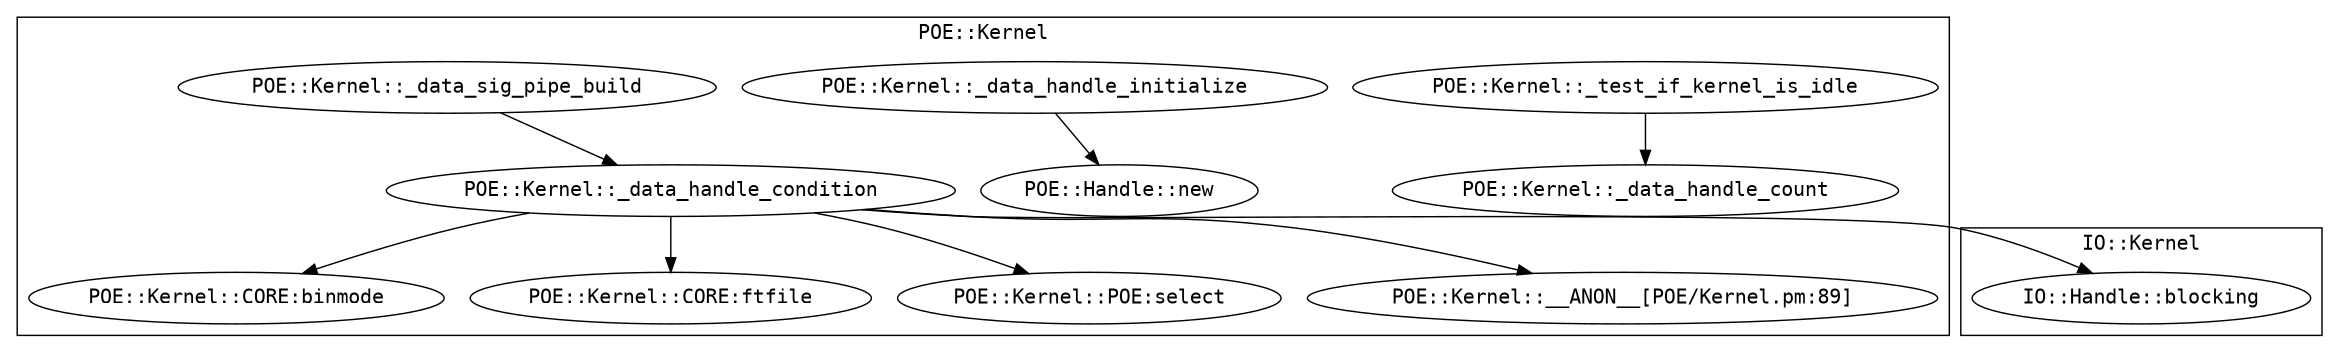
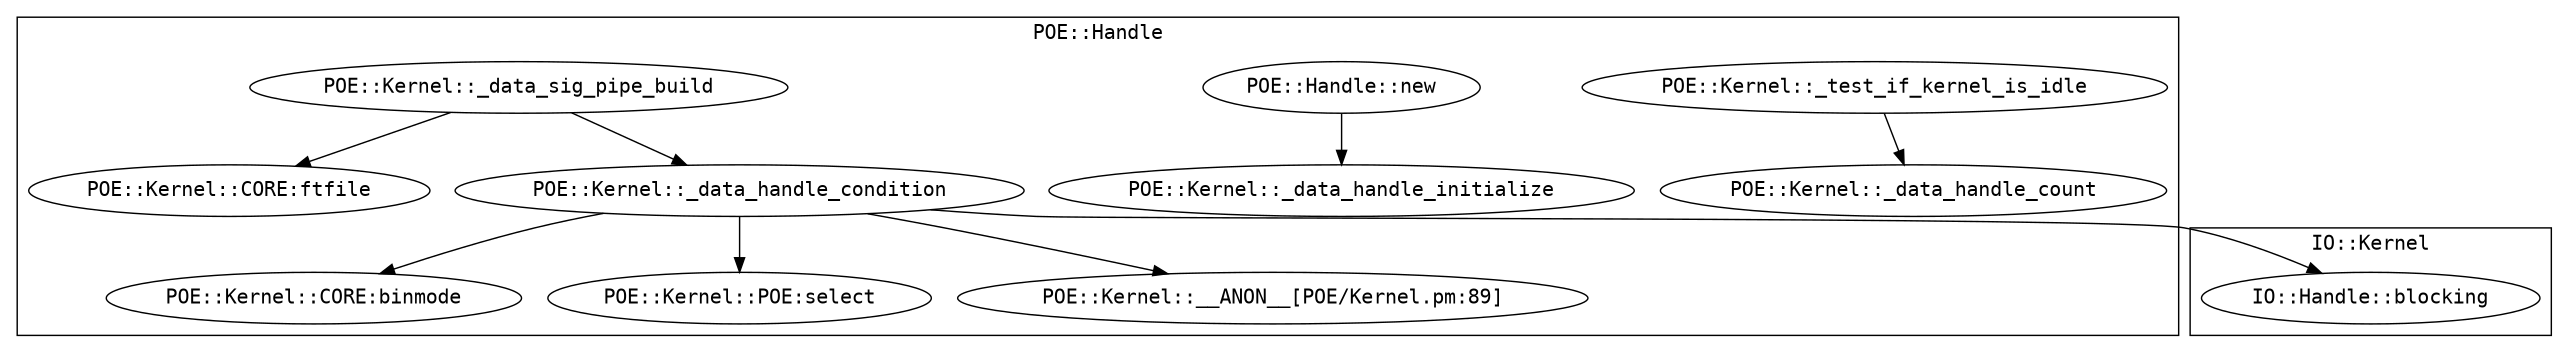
cluster "POE::Kernel": label "POE::Kernel" -> "POE::Handle"
edge "POE::Kernel::_data_handle_initialize" -> "POE::Handle::new": reversed
edge "POE::Kernel::_data_handle_condition" -> "POE::Kernel::CORE:ftfile": now "POE::Kernel::_data_sig_pipe_build" -> "POE::Kernel::CORE:ftfile"
